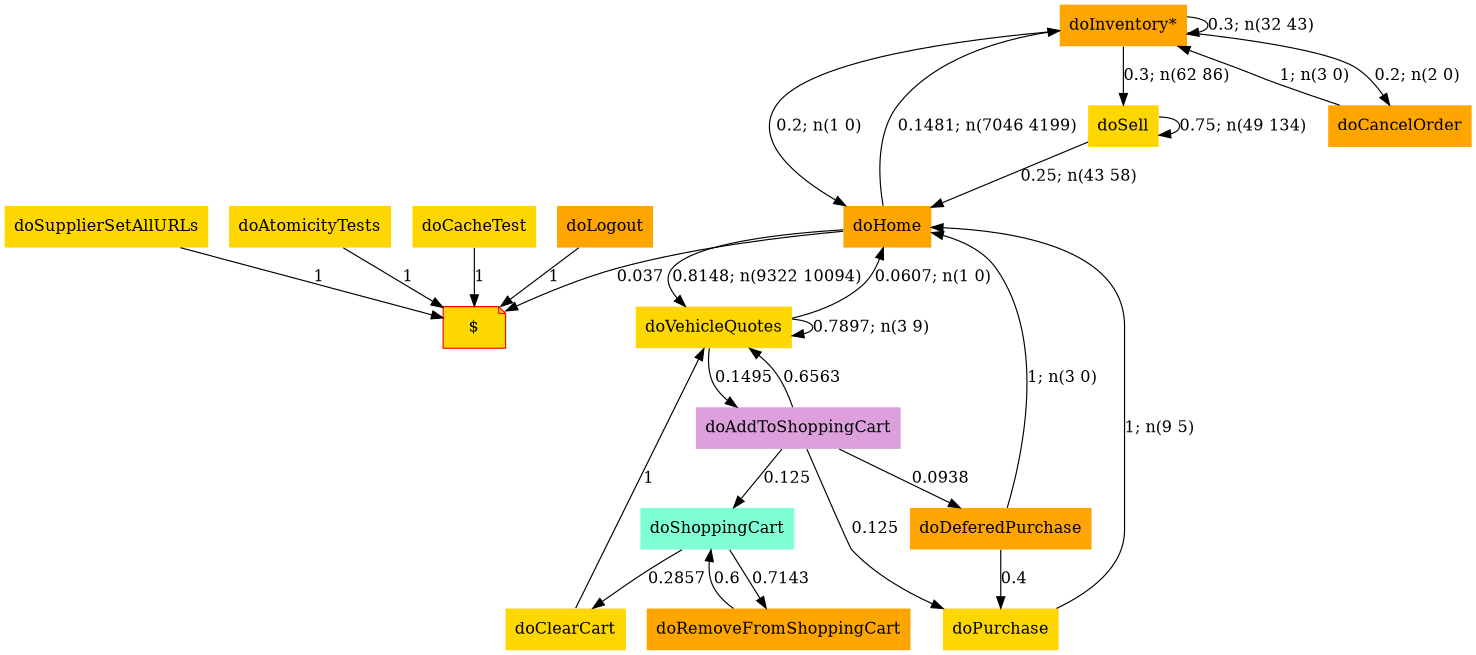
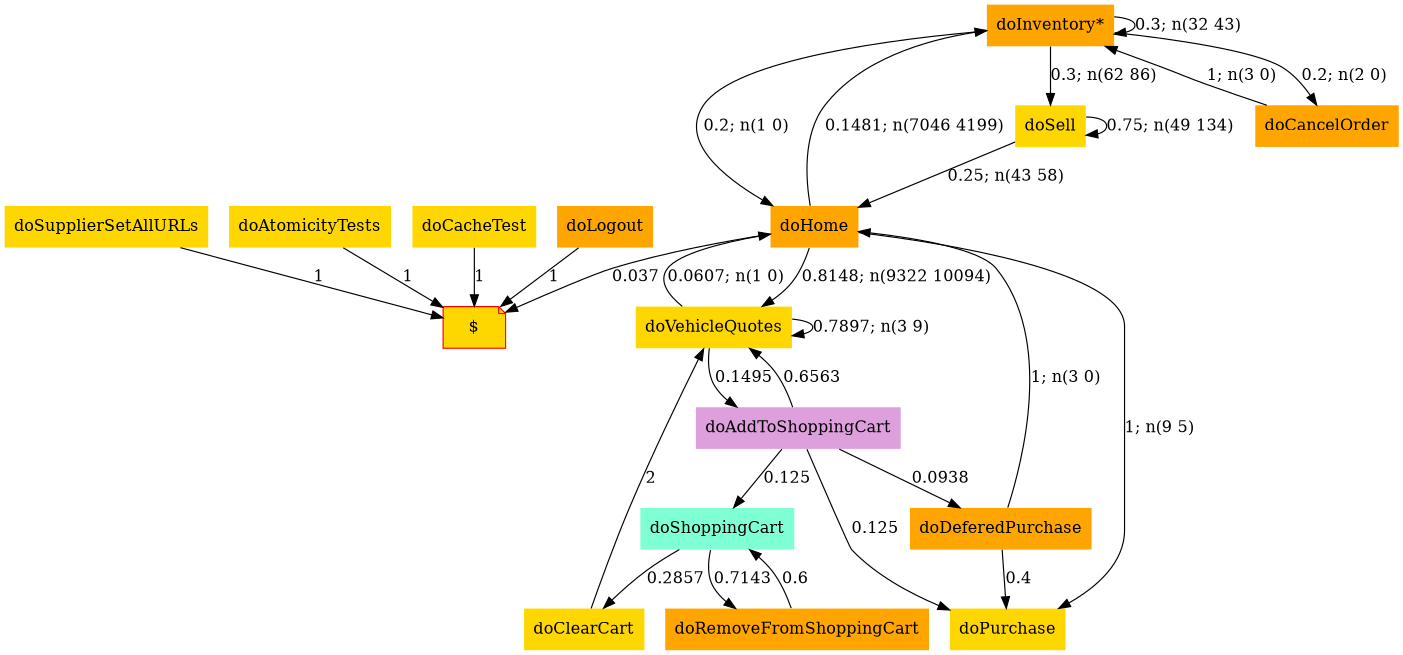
edge "doPurchase" -> "doHome": reversed
edge "doClearCart" -> "doVehicleQuotes": label "1" -> "2"
